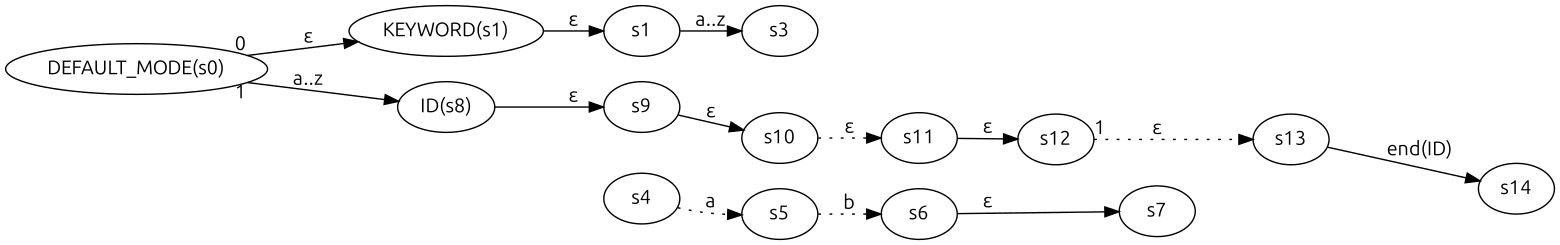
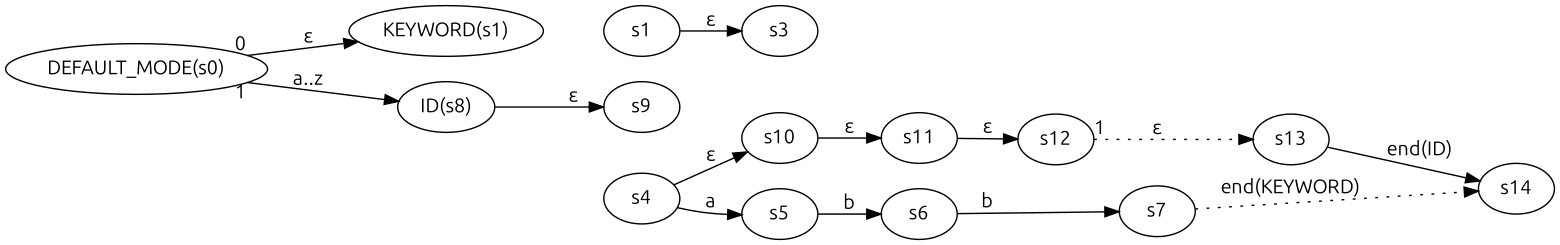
edge "s1" -> "s3": label "a..z" -> "ε"
edge "KEYWORD(s1)" -> "s1": removed, label "ε"
edge "s9" -> "s10": now "s4" -> "s10"
edge "s10" -> "s11": style dotted -> solid
edge "s7" -> "s14": added, label "end(KEYWORD)"
edge "s6" -> "s7": label "ε" -> "b"
edge "s4" -> "s5": style dotted -> solid
edge "s5" -> "s6": style dotted -> solid
